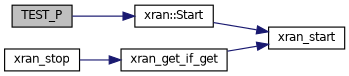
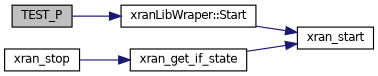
node "xran::Start": label "xran::Start" -> "xranLibWraper::Start"
node "xran_get_if_get": label "xran_get_if_get" -> "xran_get_if_state"
